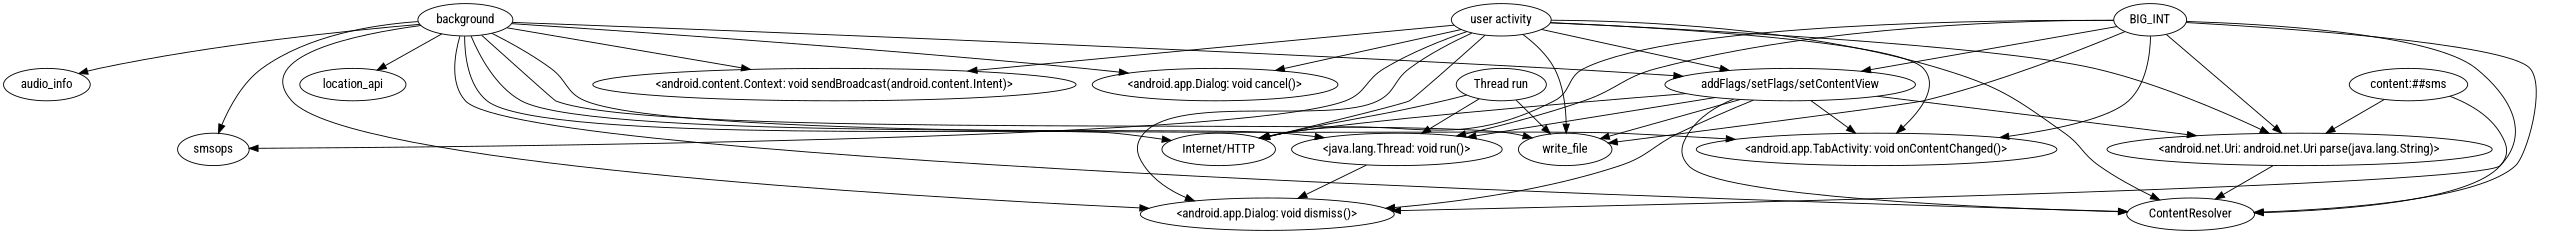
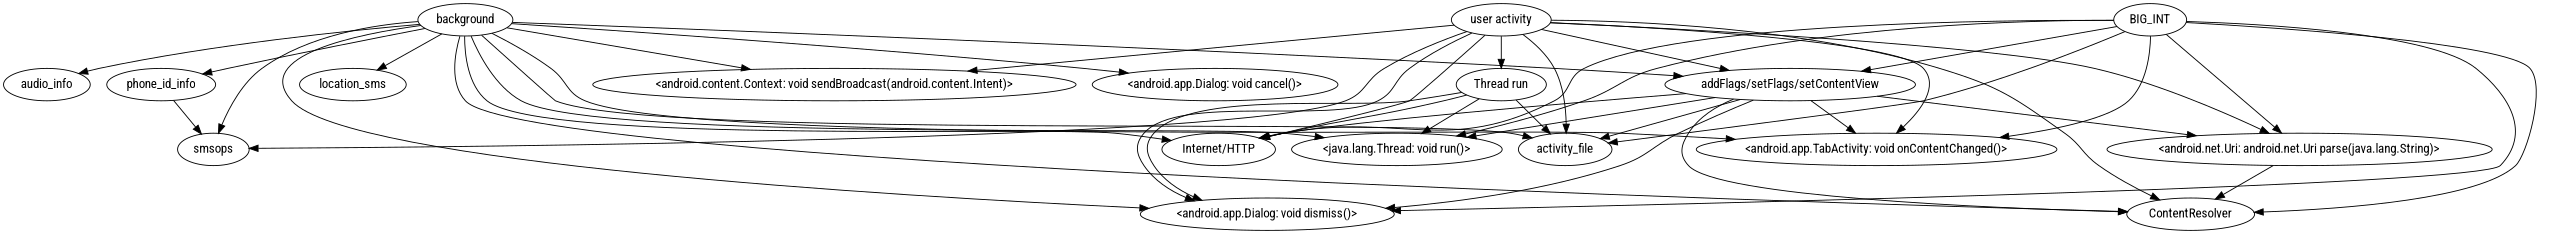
edge "user activity" -> "<android.app.Dialog: void cancel()>": now "user activity" -> "Thread run"
node "phone_id_info": added
node "location_api": label "location_api" -> "location_sms"
node "content:##sms": removed
node "write_file": label "write_file" -> "activity_file"
edge "<java.lang.Thread: void run()>" -> "<android.app.Dialog: void dismiss()>": now "Thread run" -> "<android.app.Dialog: void dismiss()>"
